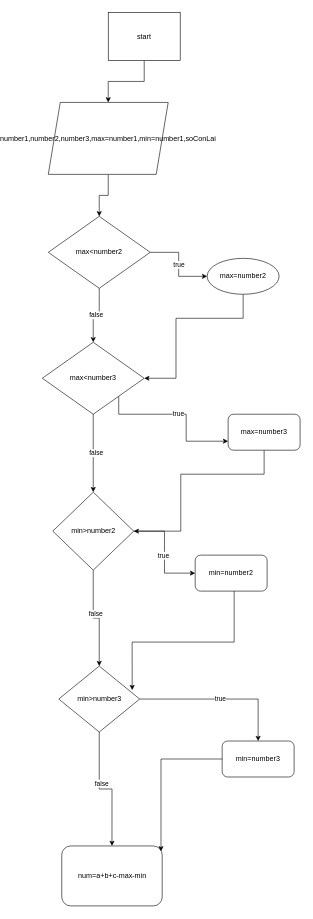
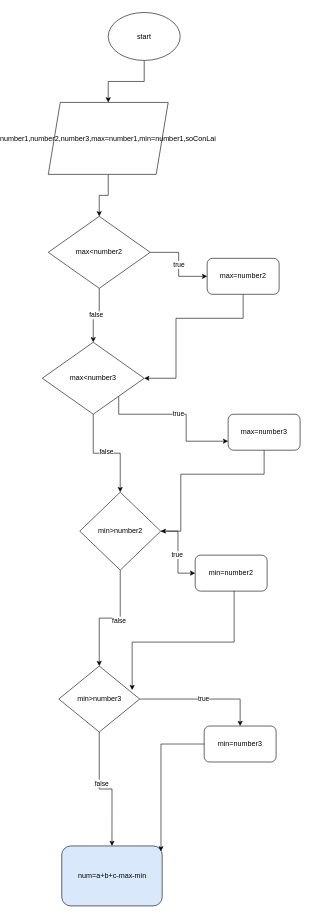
node "start": shape rectangle -> ellipse
node "max=number2": shape ellipse -> rounded rectangle
node "min>number2": moved (93, 531) -> (120, 531)
node "min=number3": moved (258, 759) -> (240, 744)
node "num=a+b+c-max-min": fillcolor #ffffff -> #dae8fc
